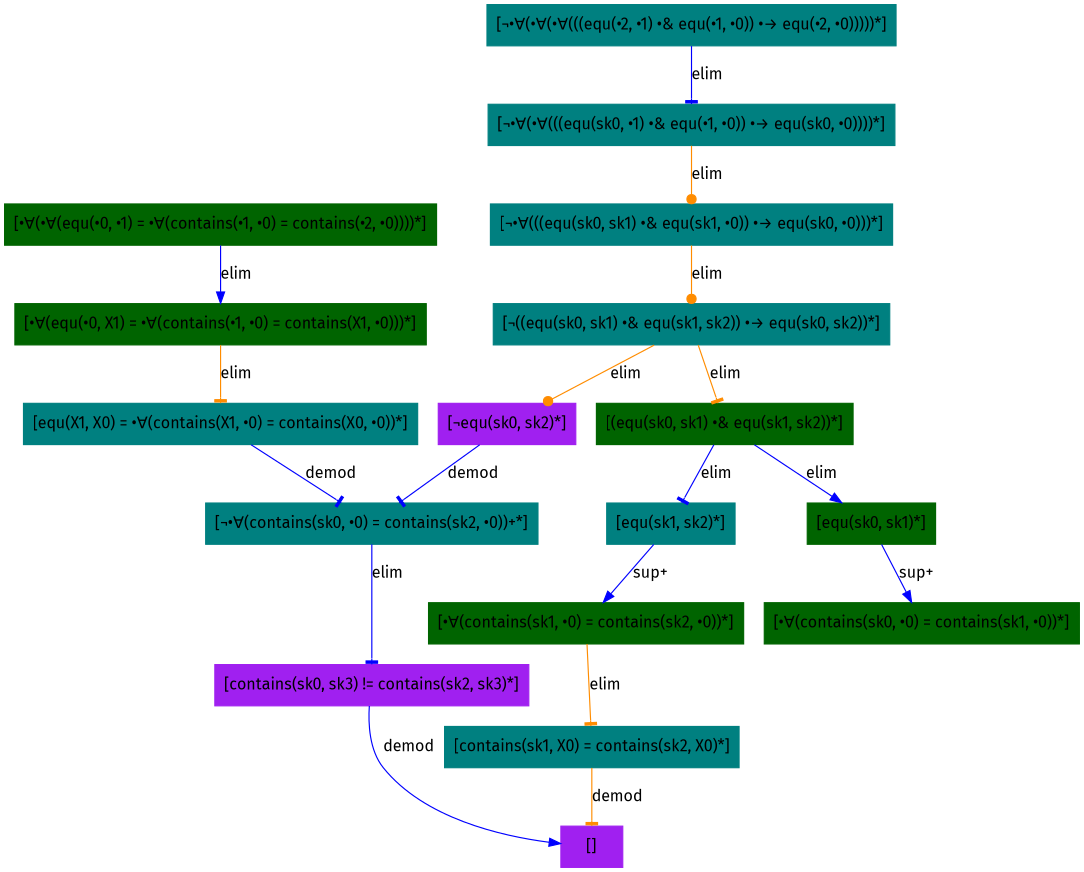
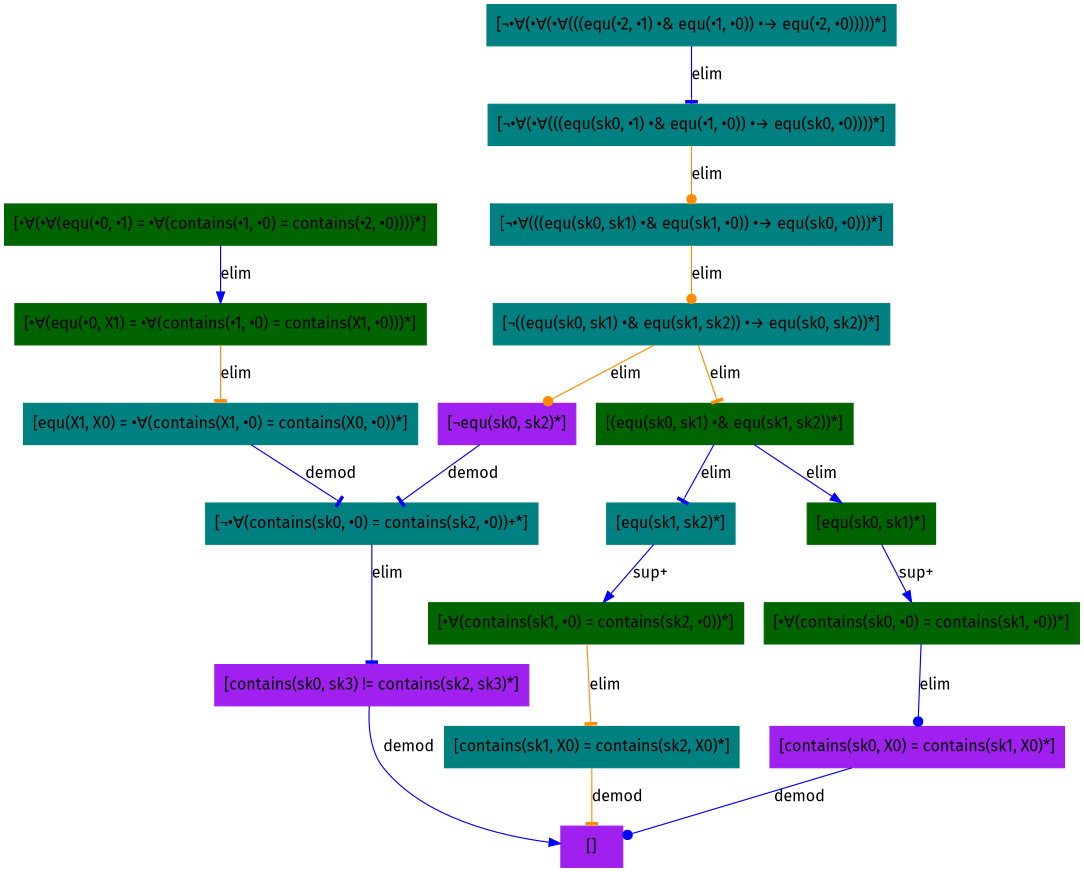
node "[contains(sk0, X0) = contains(sk1, X0)*]": added
